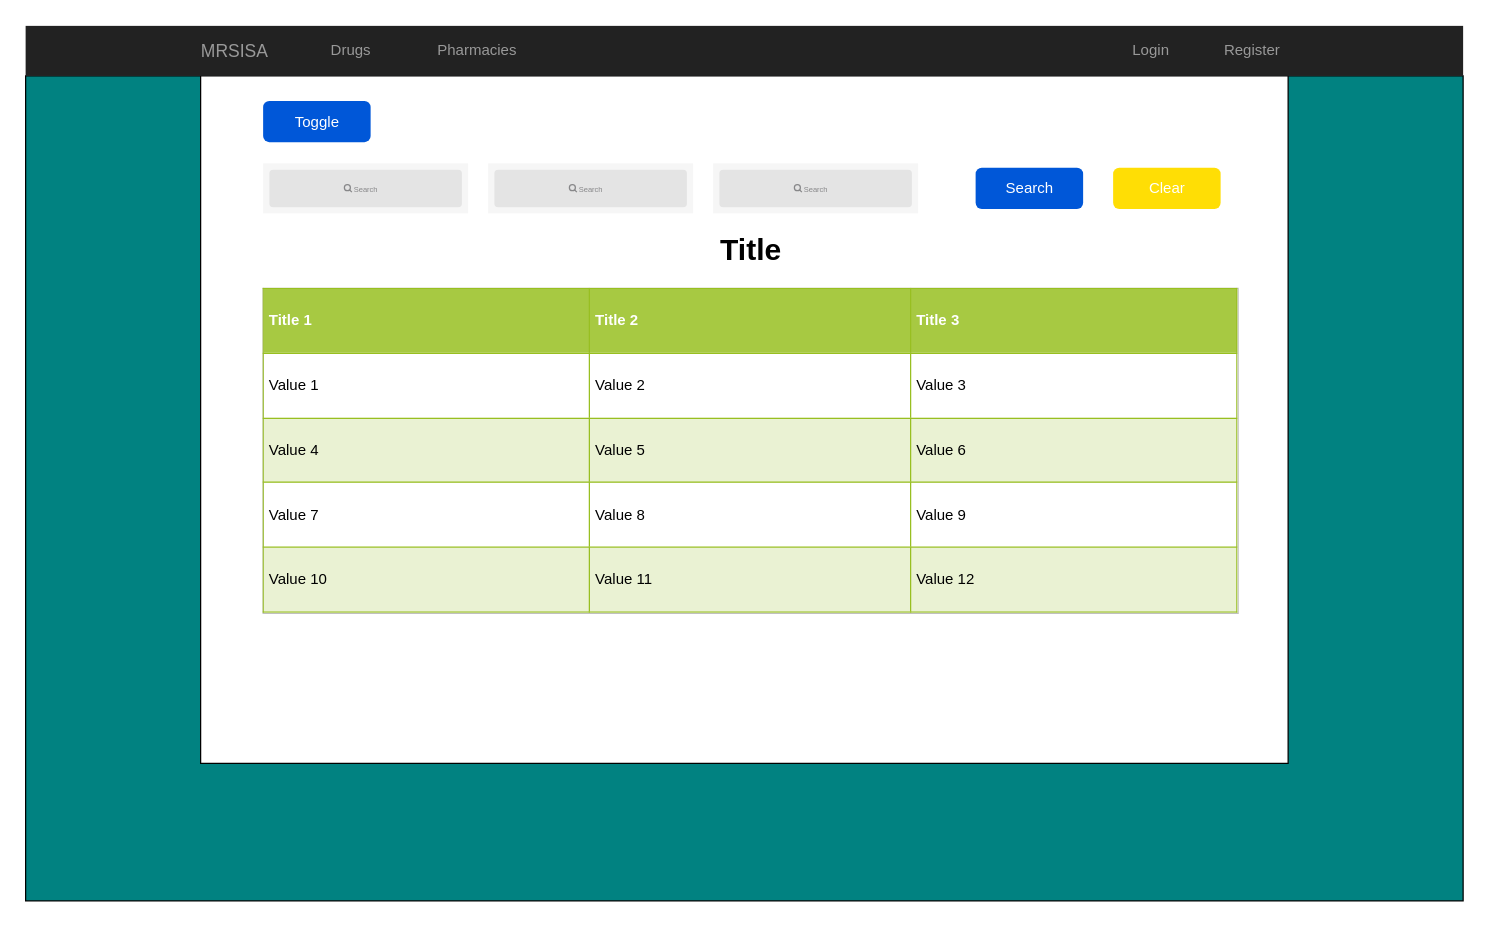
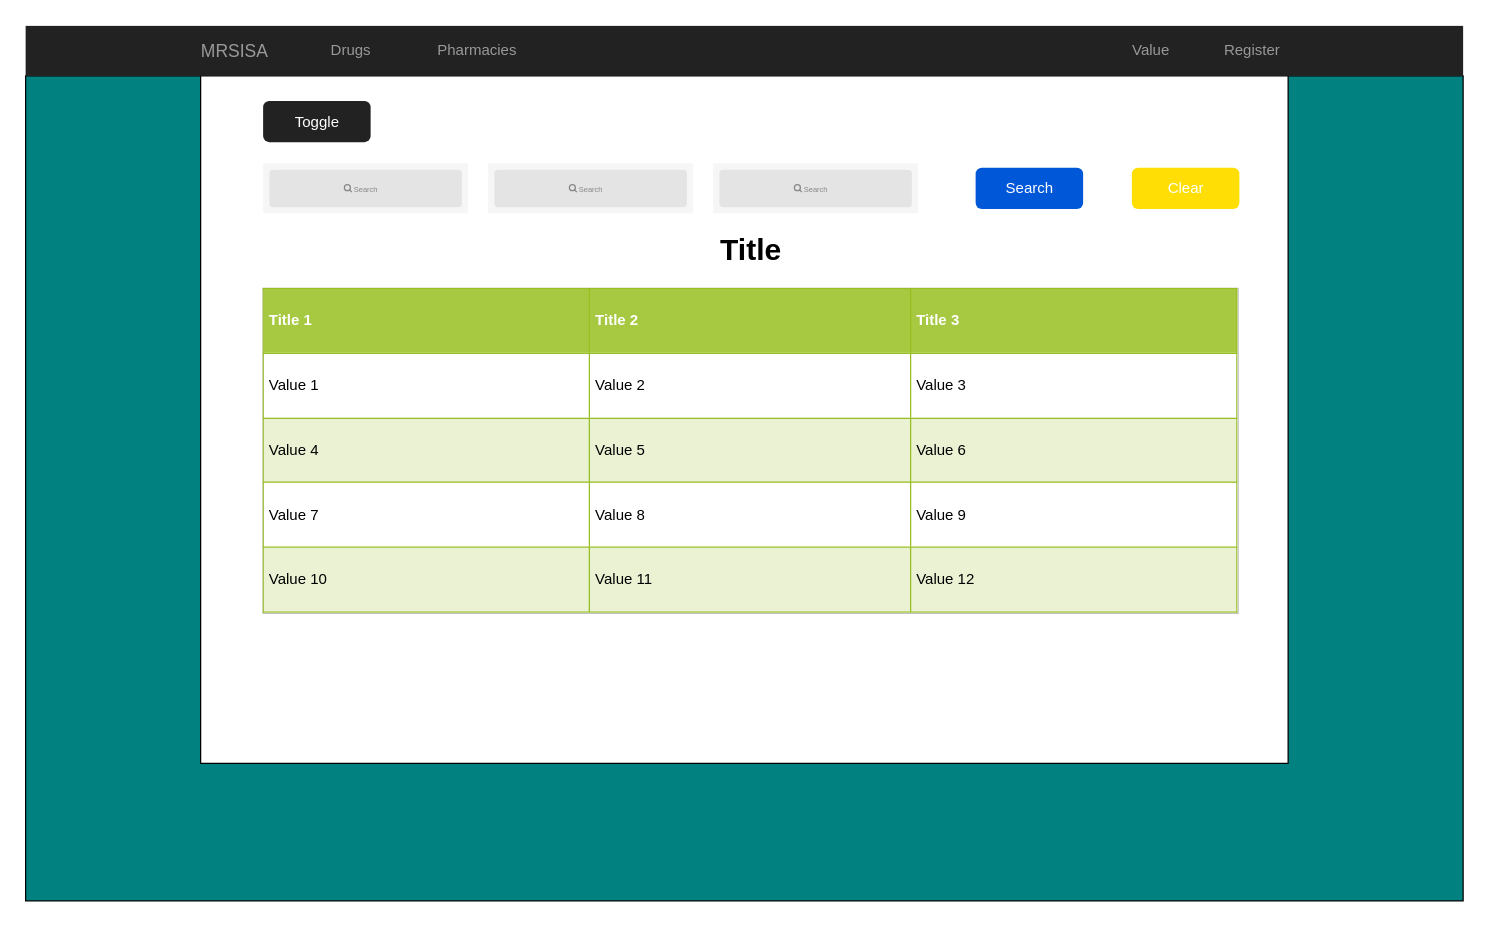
node "Login": label "Login" -> "Value"
node "Toggle": fillcolor #0057d8 -> #222222
node "Clear": moved (1167, 188) -> (1186, 188)
